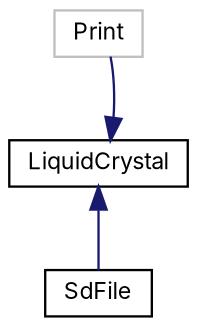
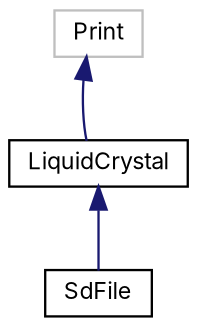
edge "Print" -> "LiquidCrystal": reversed
